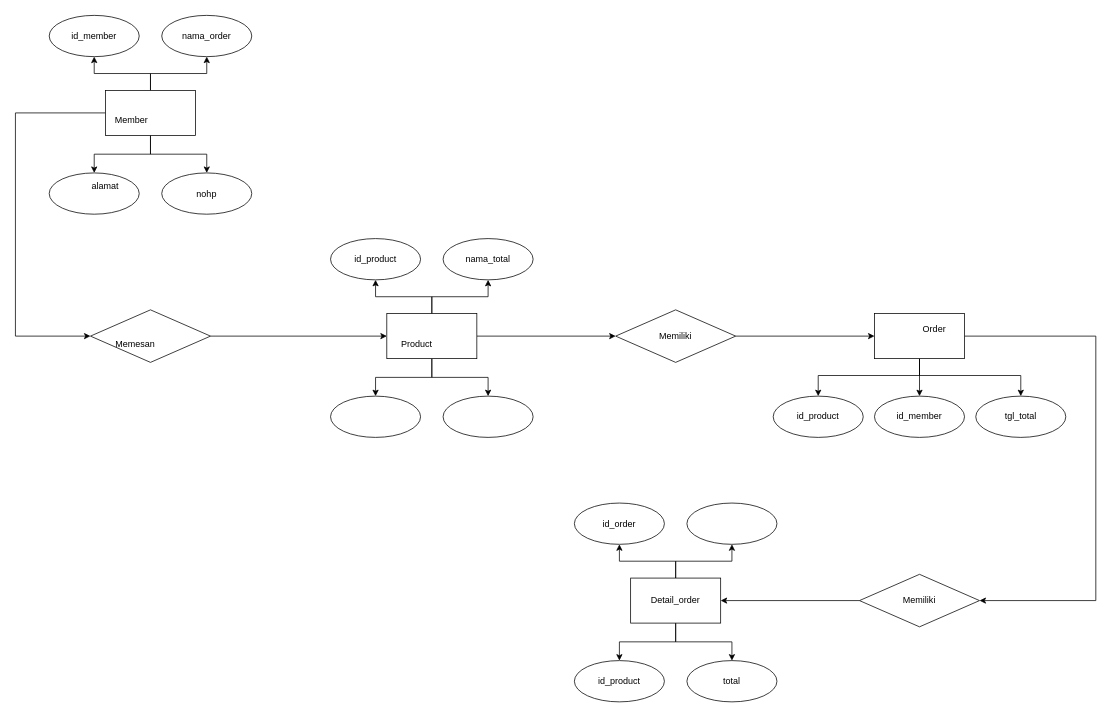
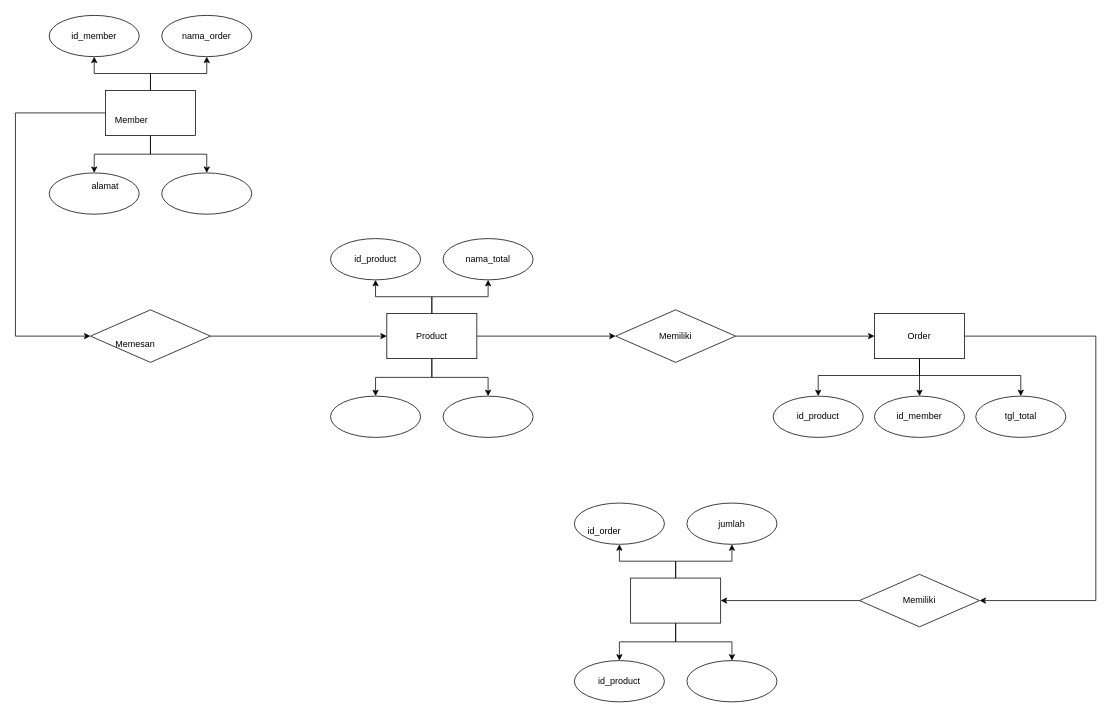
node "nohp": removed
node "Order": moved (934, 329) -> (919, 336)
node "Product": moved (417, 344) -> (432, 336)
node "id_order": moved (619, 524) -> (604, 531)
node "jumlah": added
node "Detail_order": removed
node "total": removed
